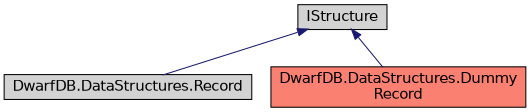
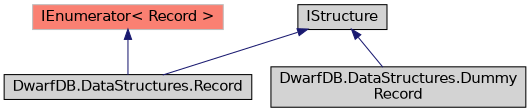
node "IEnumerator< Record >": added
node "DwarfDB.DataStructures.Dummy Record": fillcolor salmon -> lightgrey
